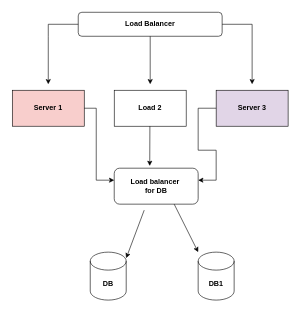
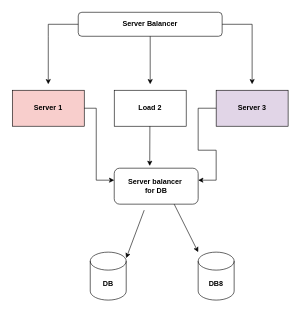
node "Load Balancer": label "Load Balancer" -> "Server Balancer"
node "Load balancer for DB": label "Load balancer for DB" -> "Server balancer for DB"
node "DB1": label "DB1" -> "DB8"
